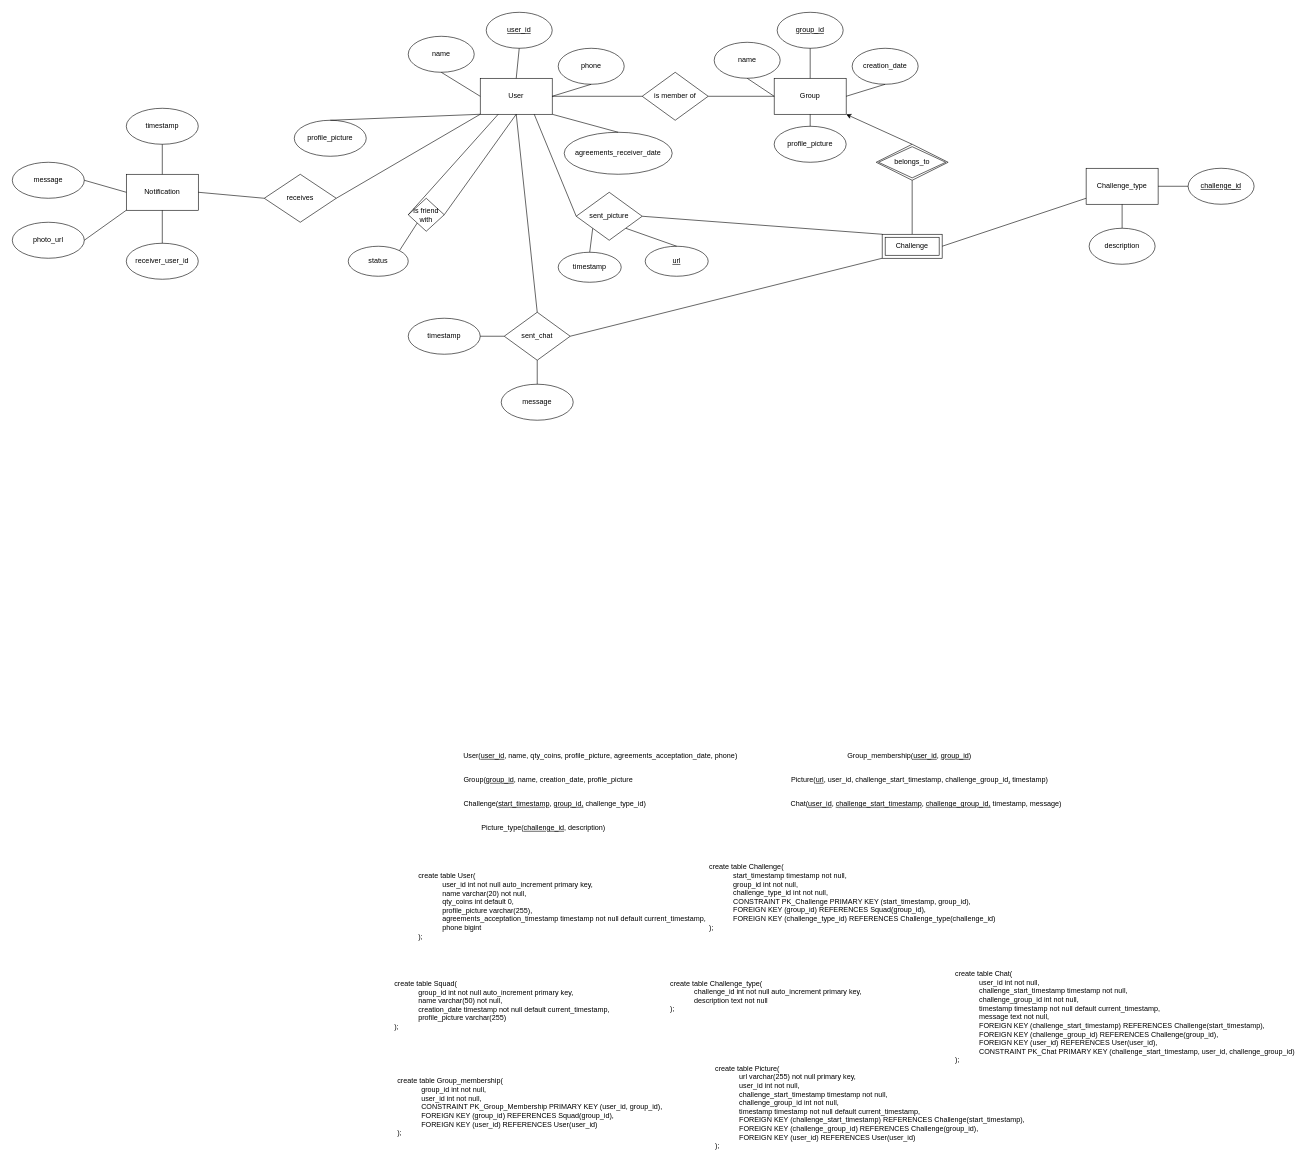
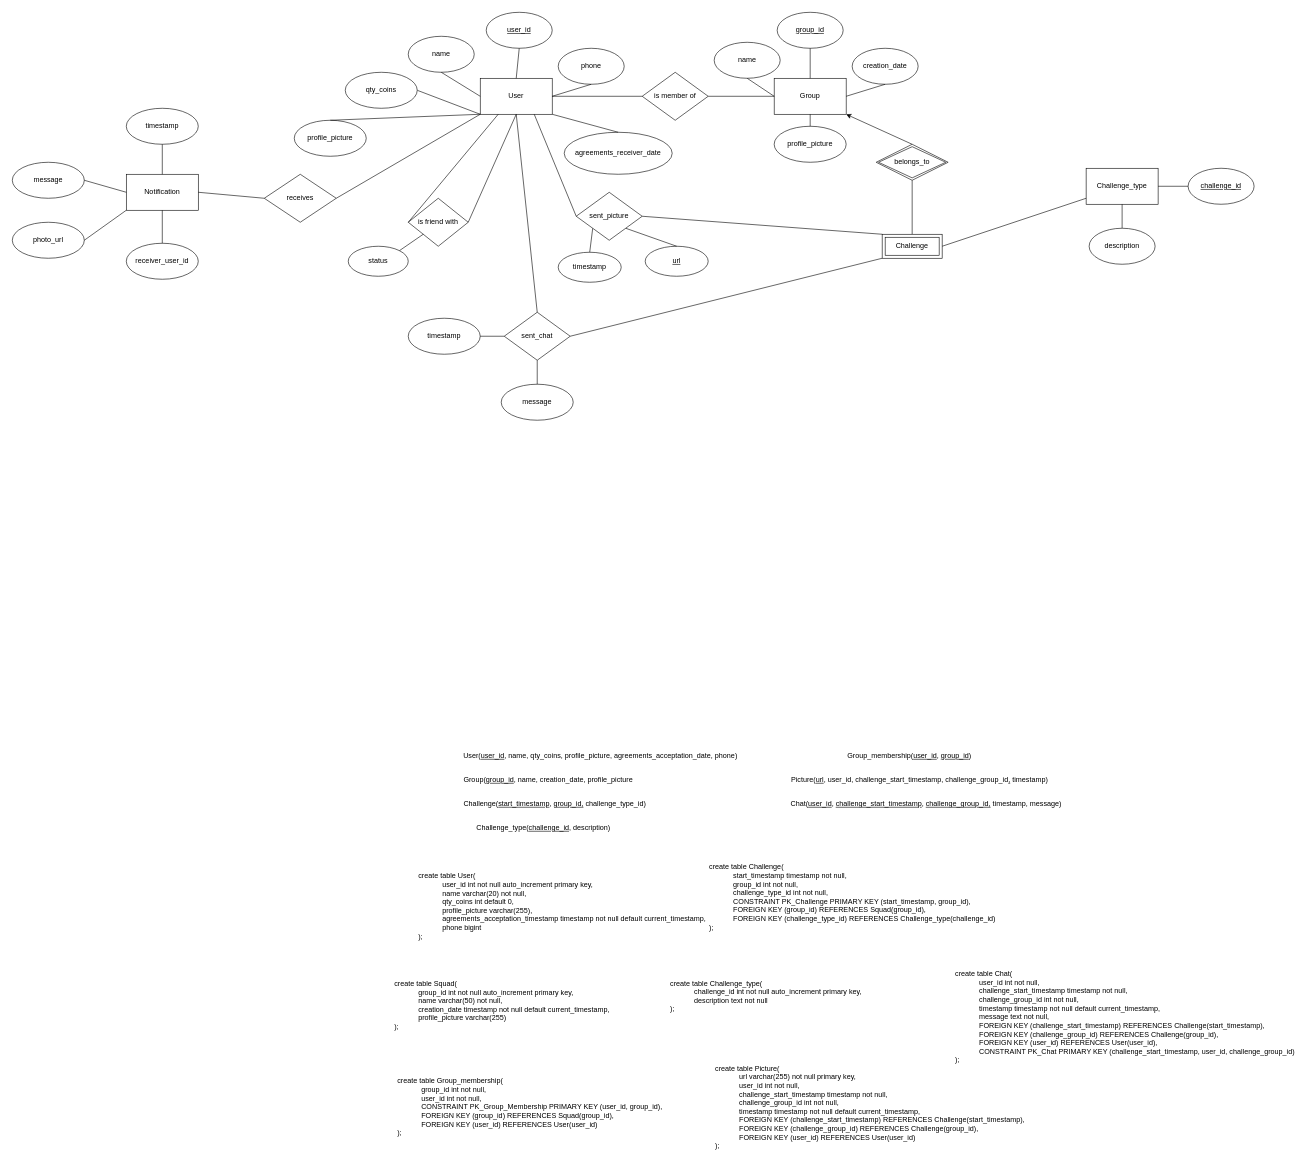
node "qty_coins": added
edge "qty_coins" -- "User": added
node "is friend with": size 36x33 -> 60x48
node "Picture_type(challenge_id, description)": label "Picture_type(challenge_id, description)" -> "Challenge_type(challenge_id, description)"
